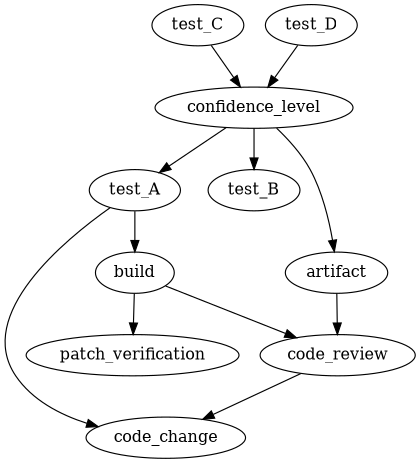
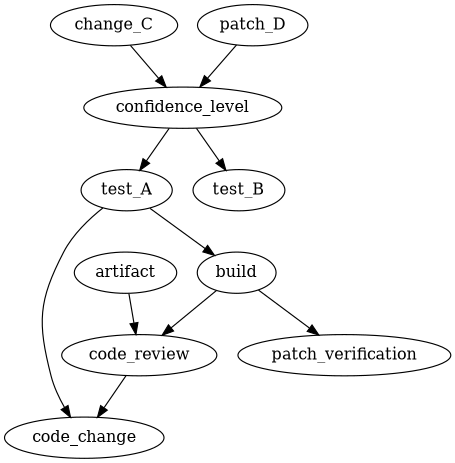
node "test_C": label "test_C" -> "change_C"
node "test_D": label "test_D" -> "patch_D"
edge "confidence_level" -> "artifact": removed
